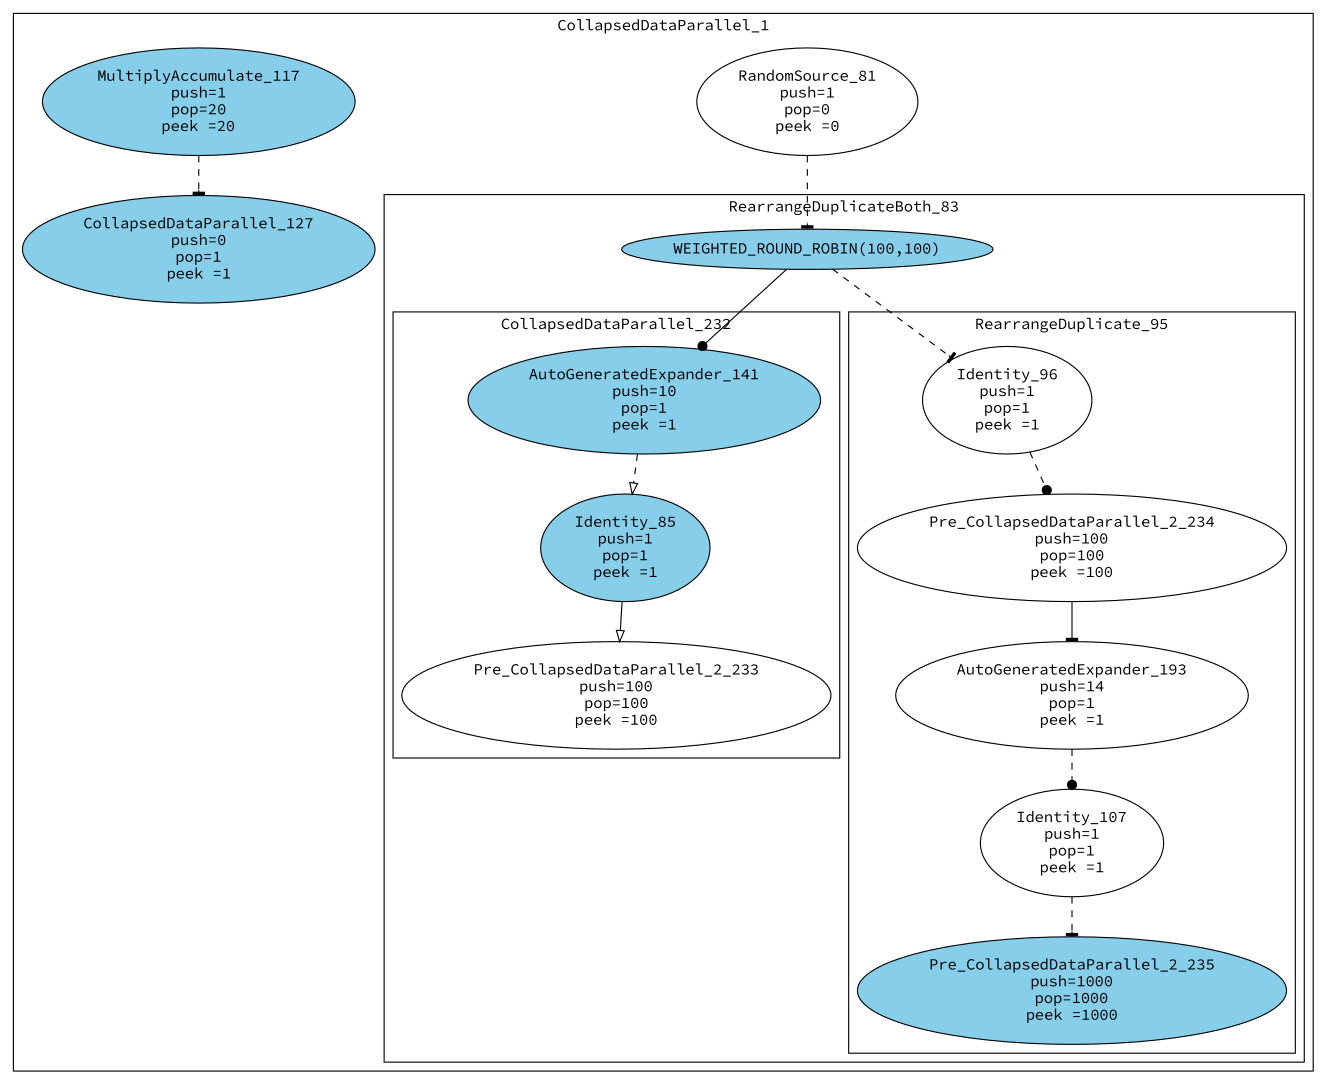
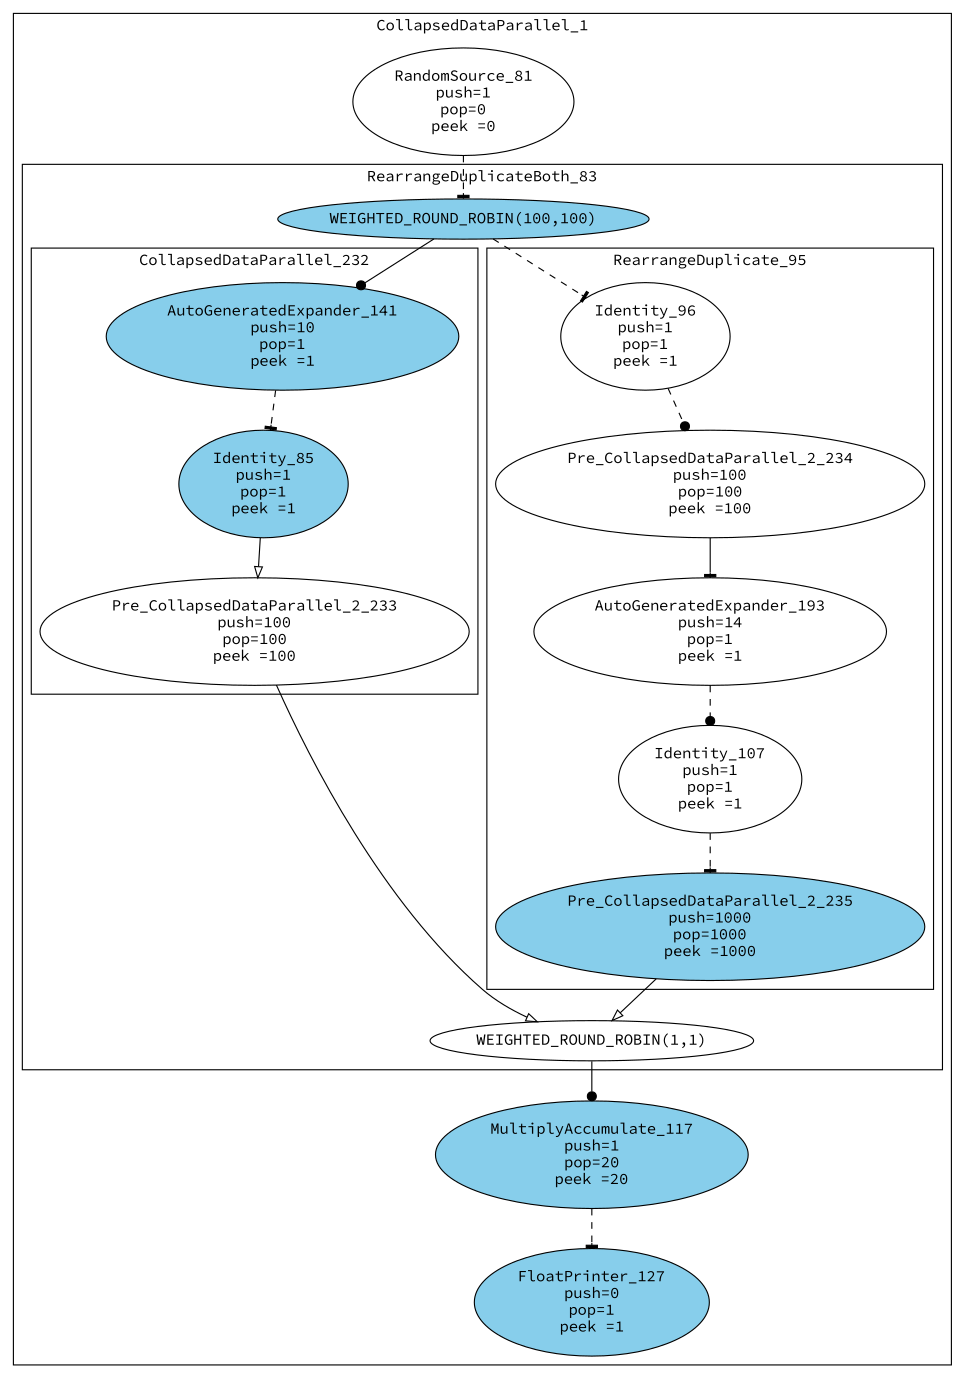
node "CollapsedDataParallel_127 push=0 pop=1 peek =1": label "CollapsedDataParallel_127 push=0 pop=1 peek =1" -> "FloatPrinter_127 push=0 pop=1 peek =1"
edge "AutoGeneratedExpander_141 push=10 pop=1 peek =1" -> "Identity_85 push=1 pop=1 peek =1": arrowhead onormal -> tee
node "WEIGHTED_ROUND_ROBIN(1,1)": added
